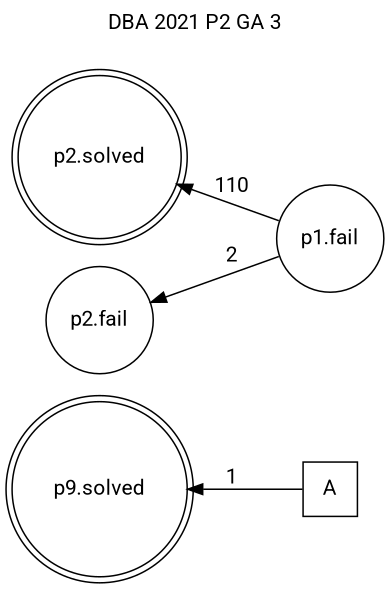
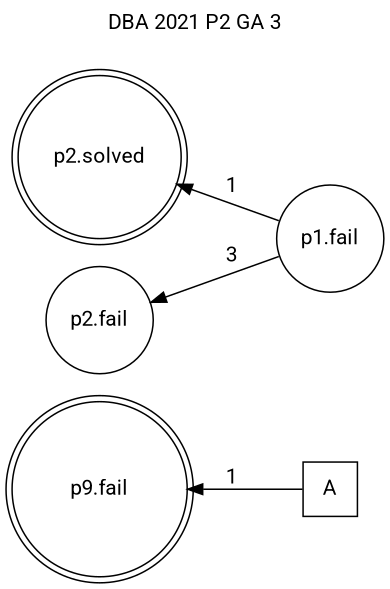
edge "p1.fail" -> "p2.solved": label "110" -> "1"
edge "p1.fail" -> "p2.fail": label "2" -> "3"
node "p9.solved": label "p9.solved" -> "p9.fail"
